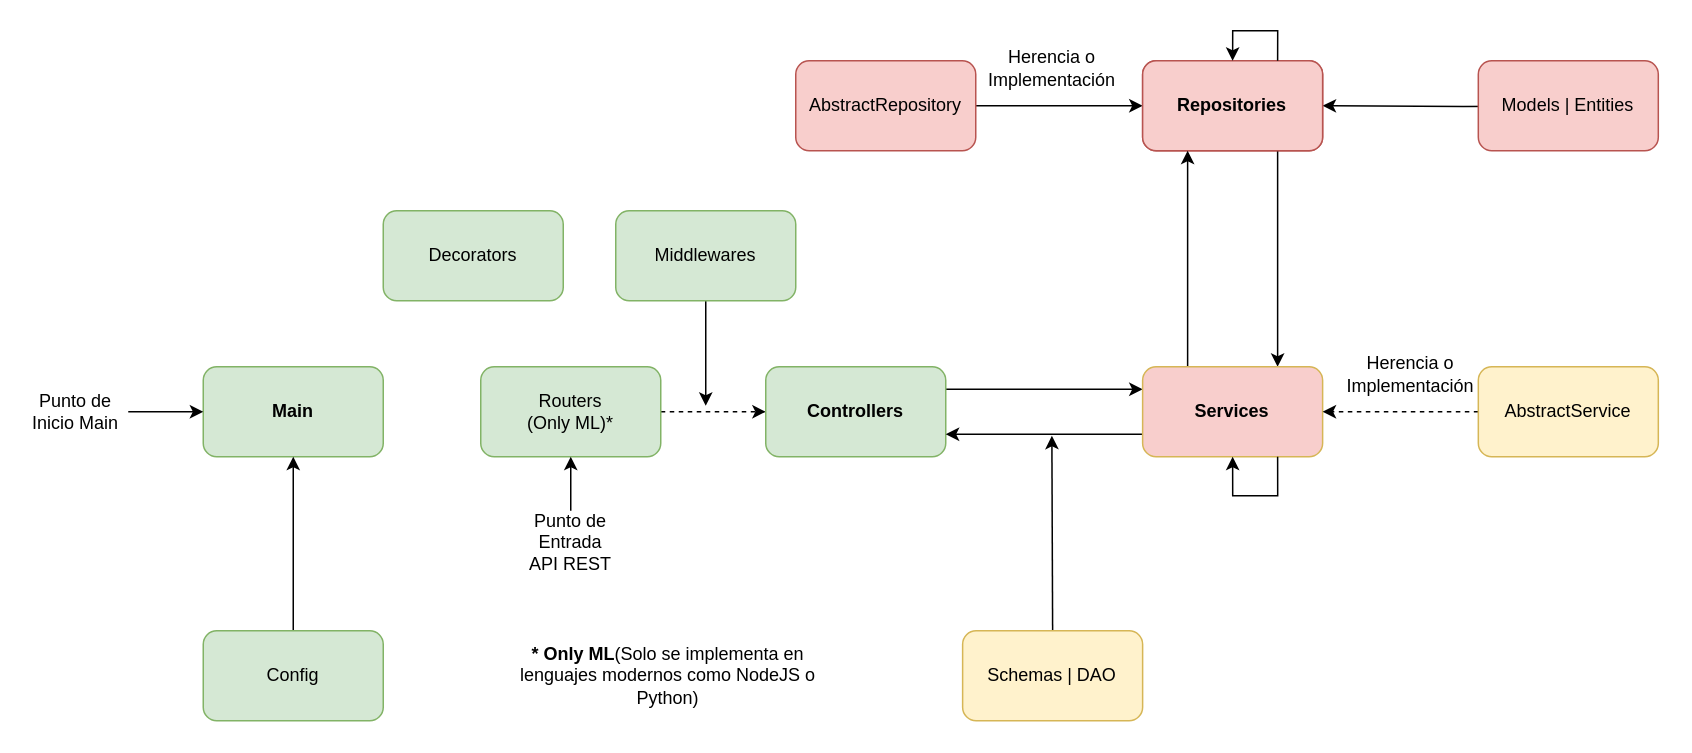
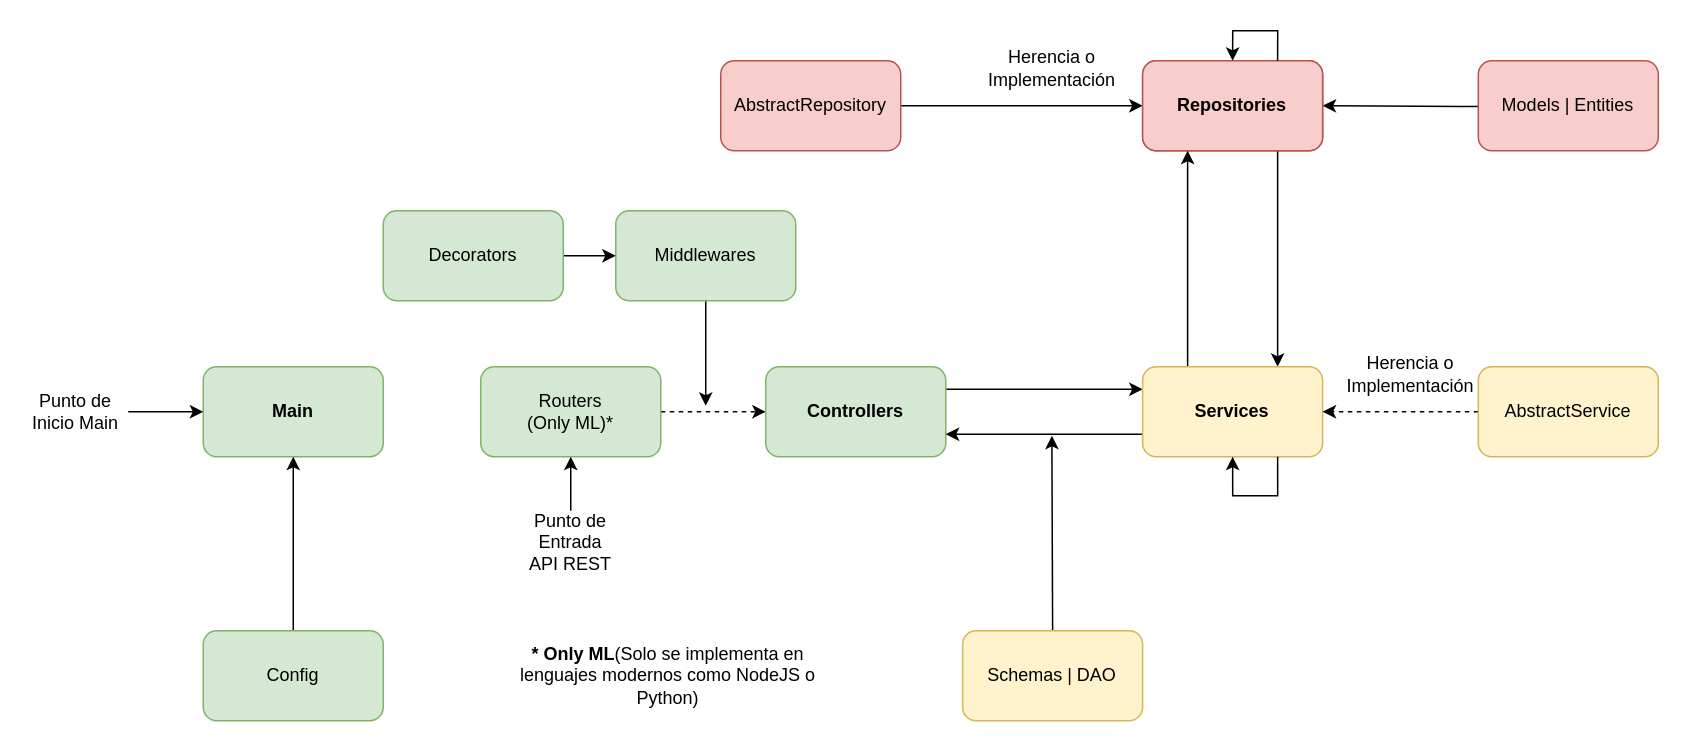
node "AbstractRepository": moved (886, 106) -> (811, 106)
edge "Decorators" -> "Middlewares": added
node "Services": fillcolor #f8cecc -> #fff2cc
